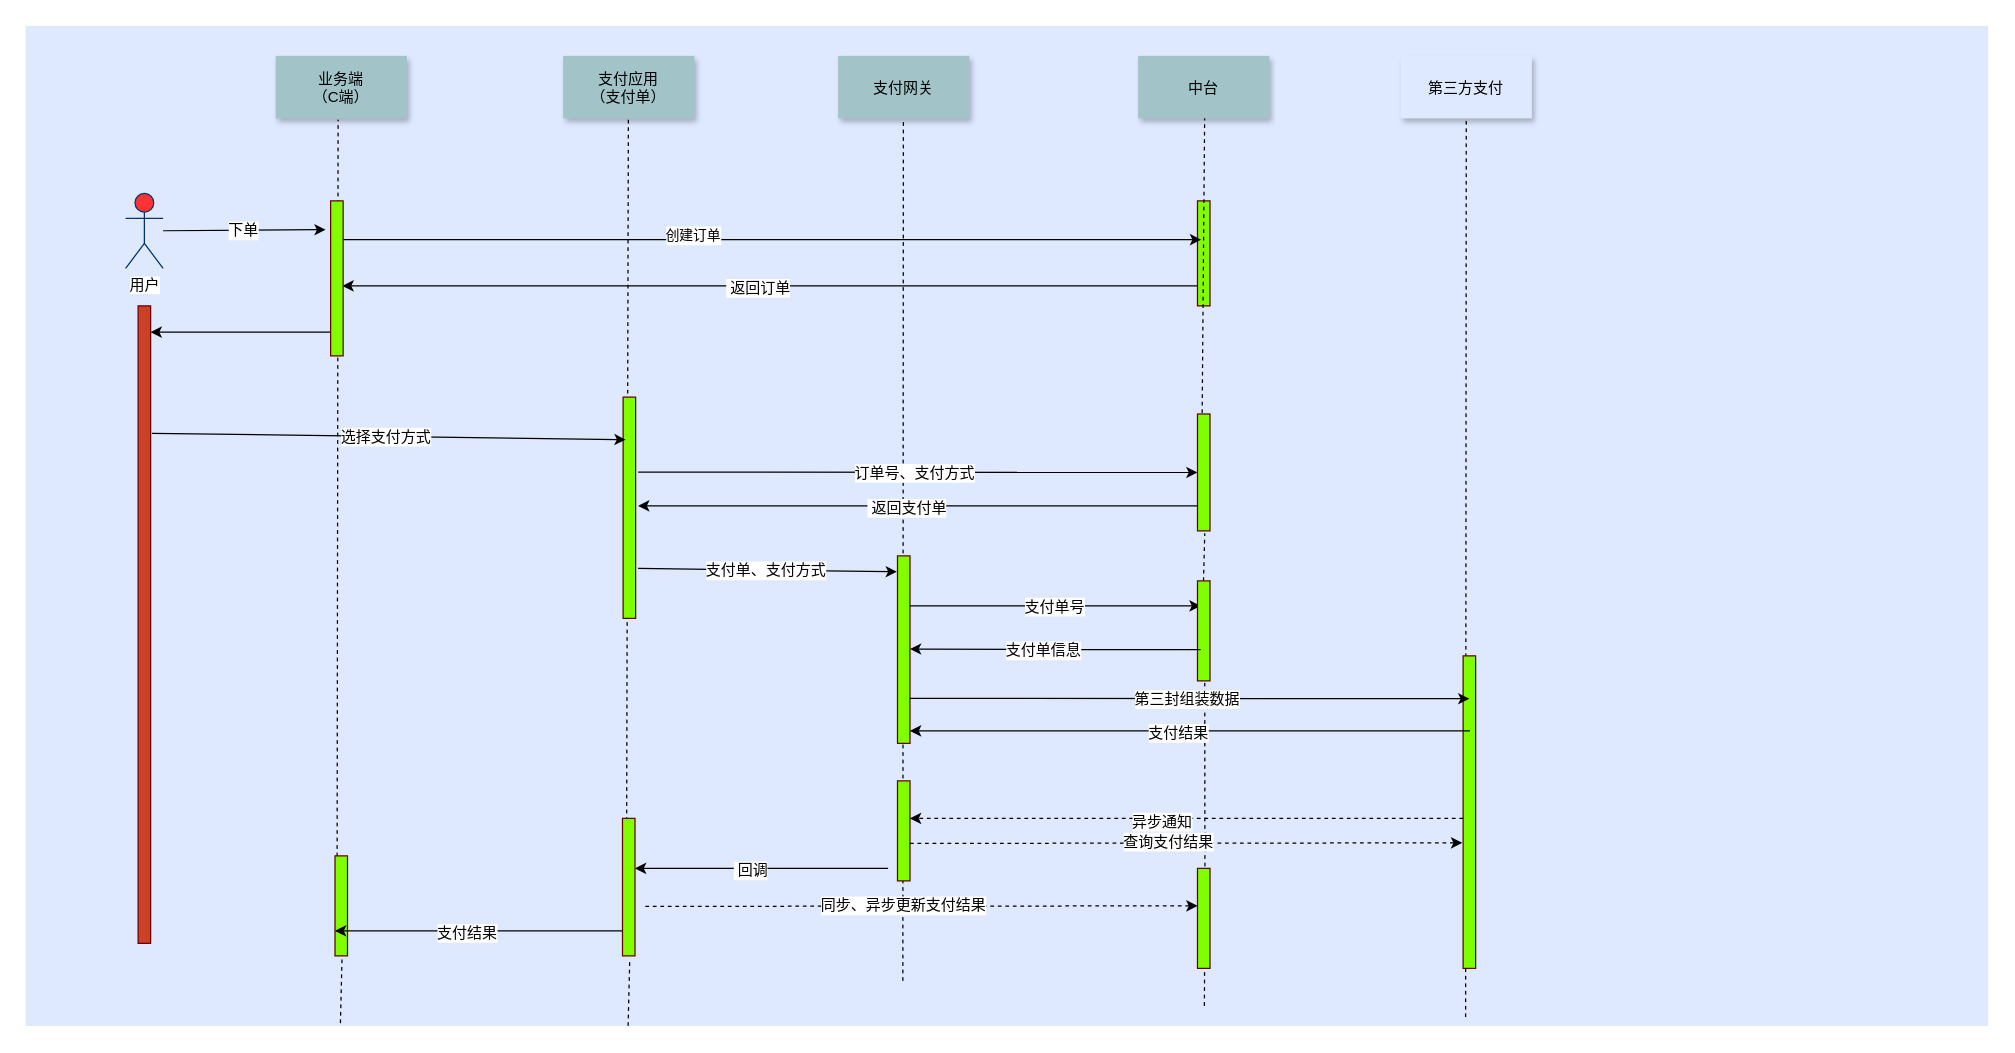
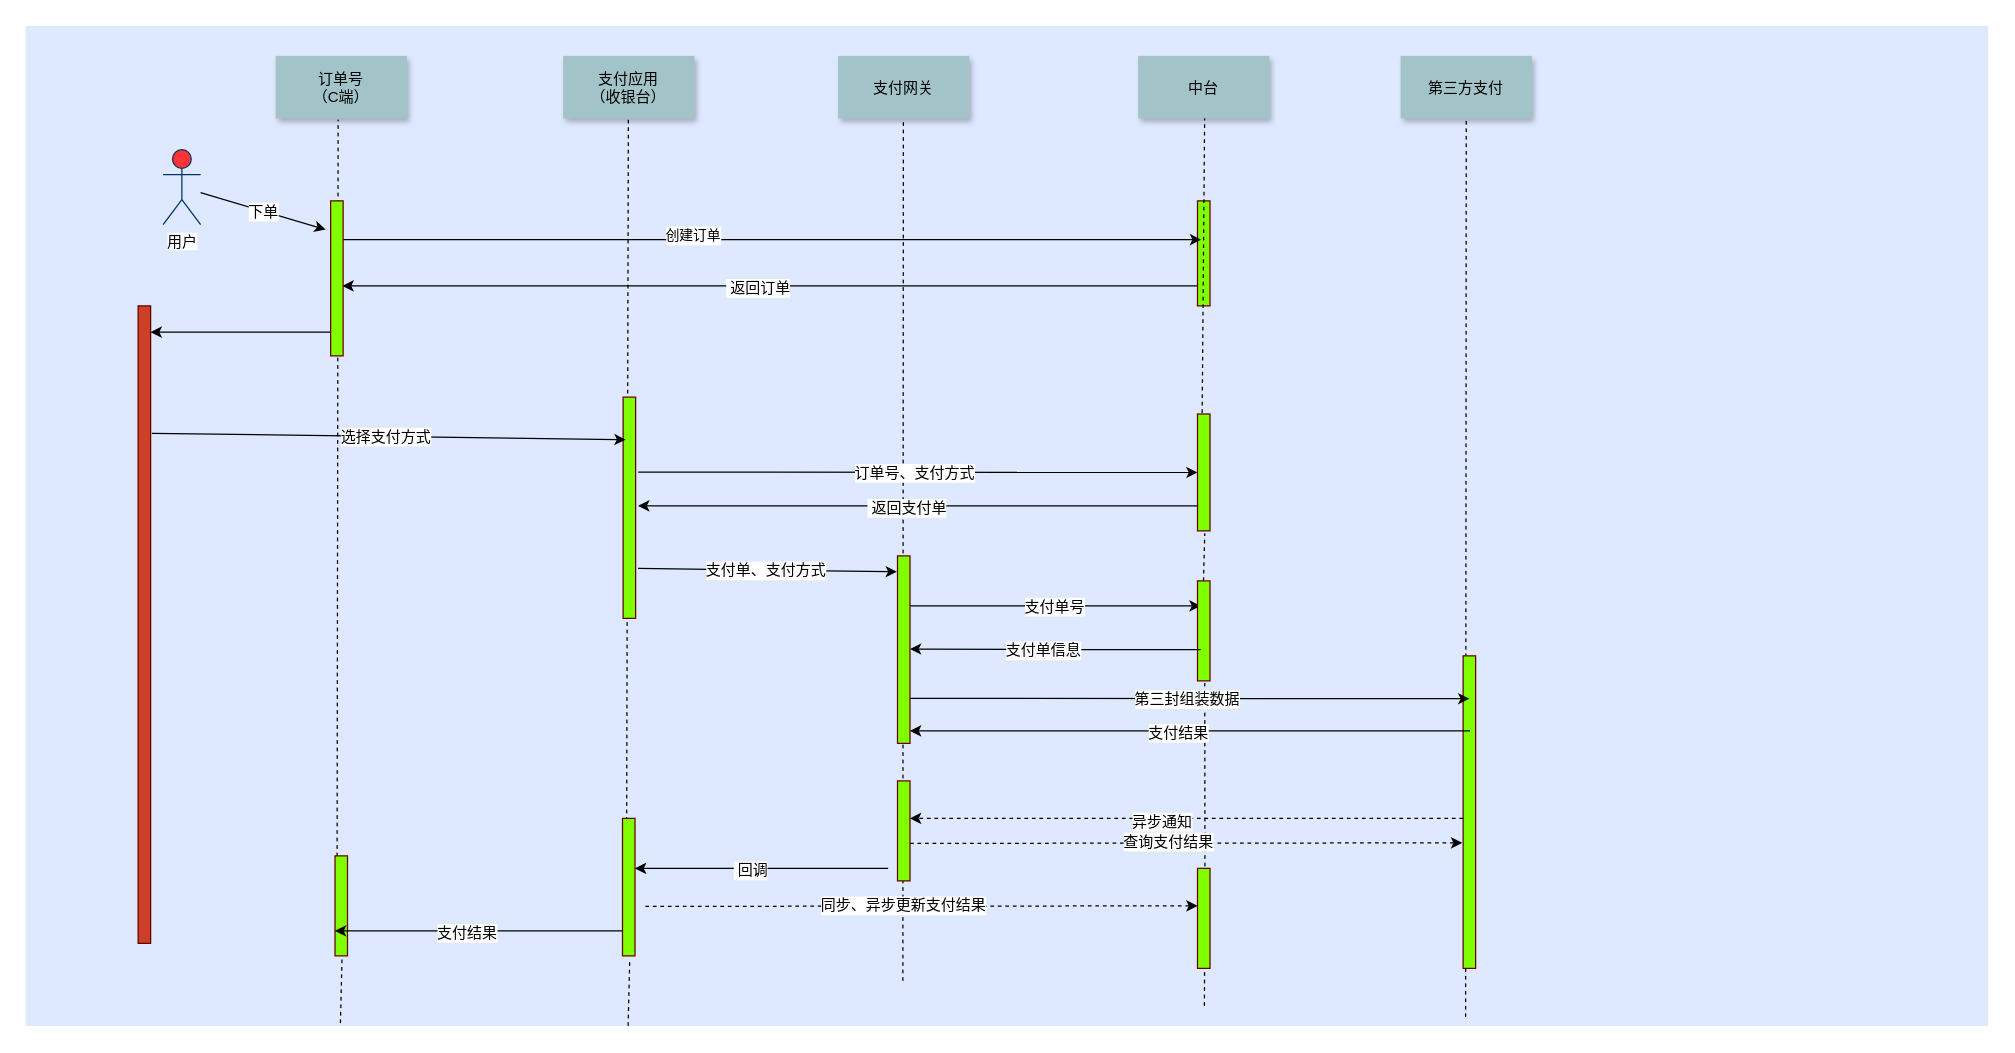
node "业务端 （C端）": label "业务端 （C端）" -> "订单号 （C端）"
node "支付应用 （支付单）": label "支付应用 （支付单）" -> "支付应用 （收银台）"
node "第三方支付": fillcolor #dee8ff -> #a2c4c9
node "用户": moved (144, 231) -> (182, 187)
